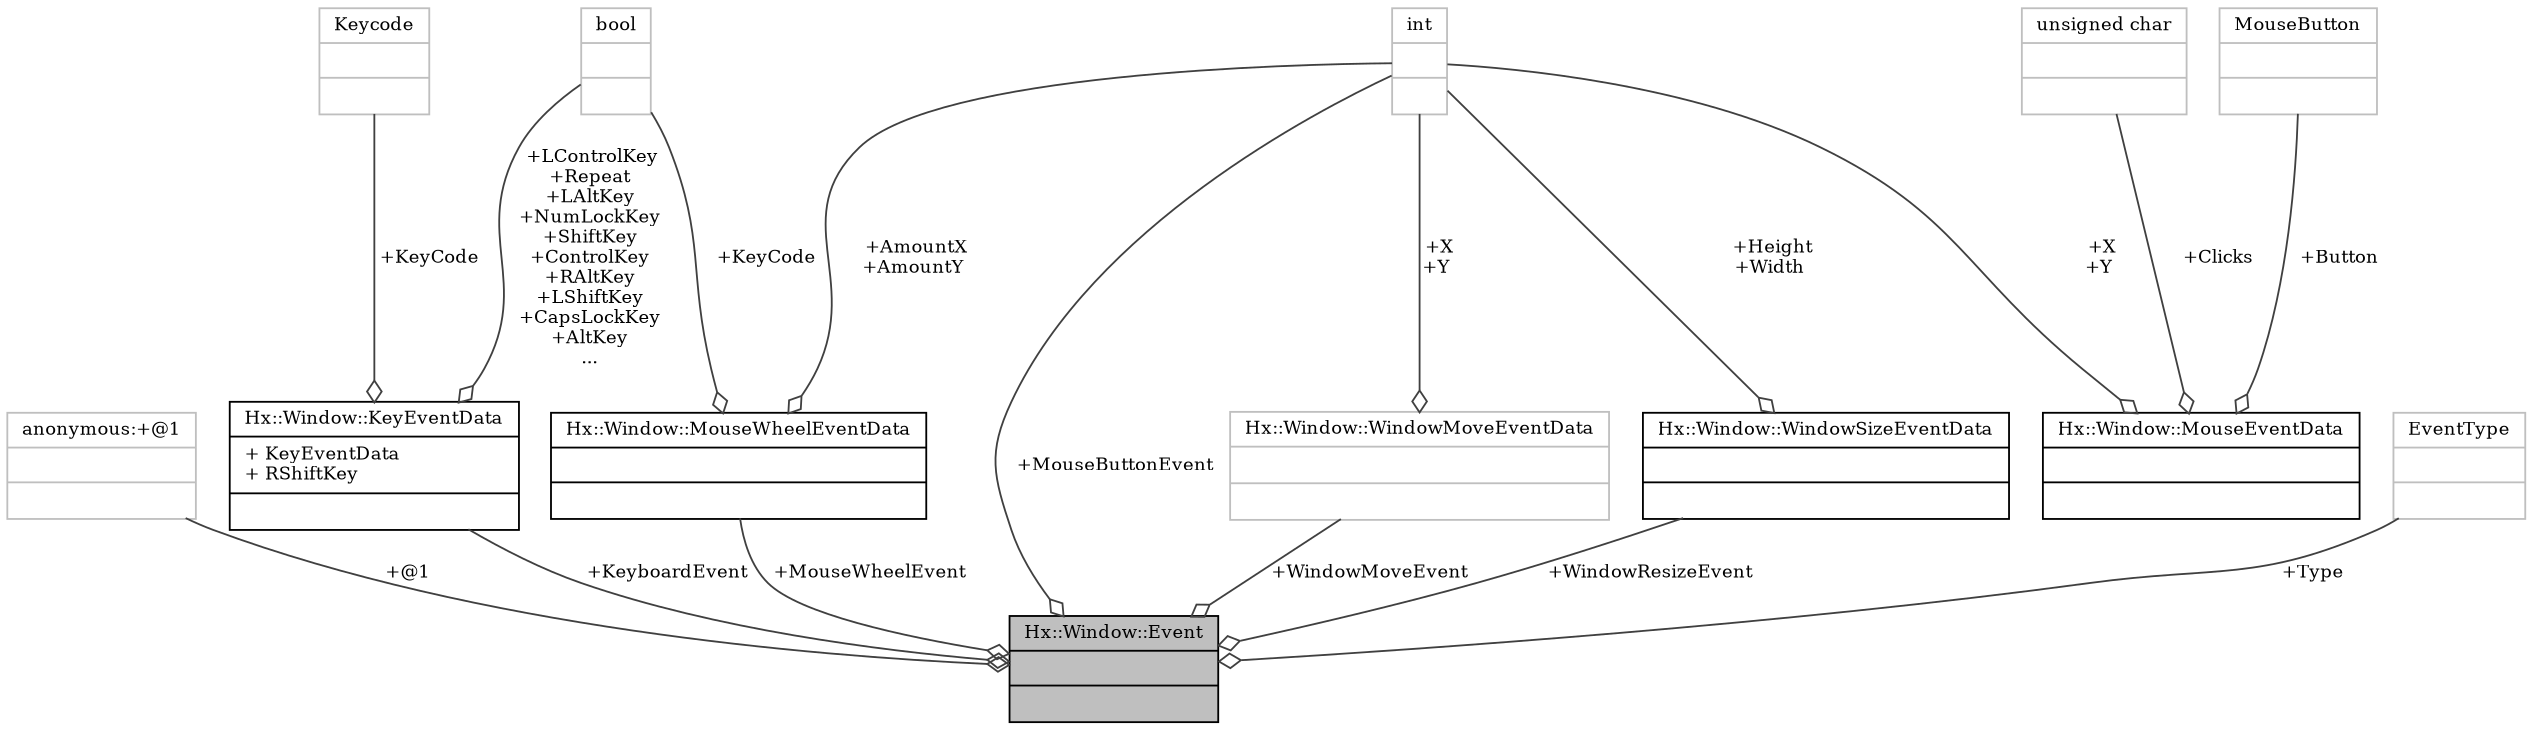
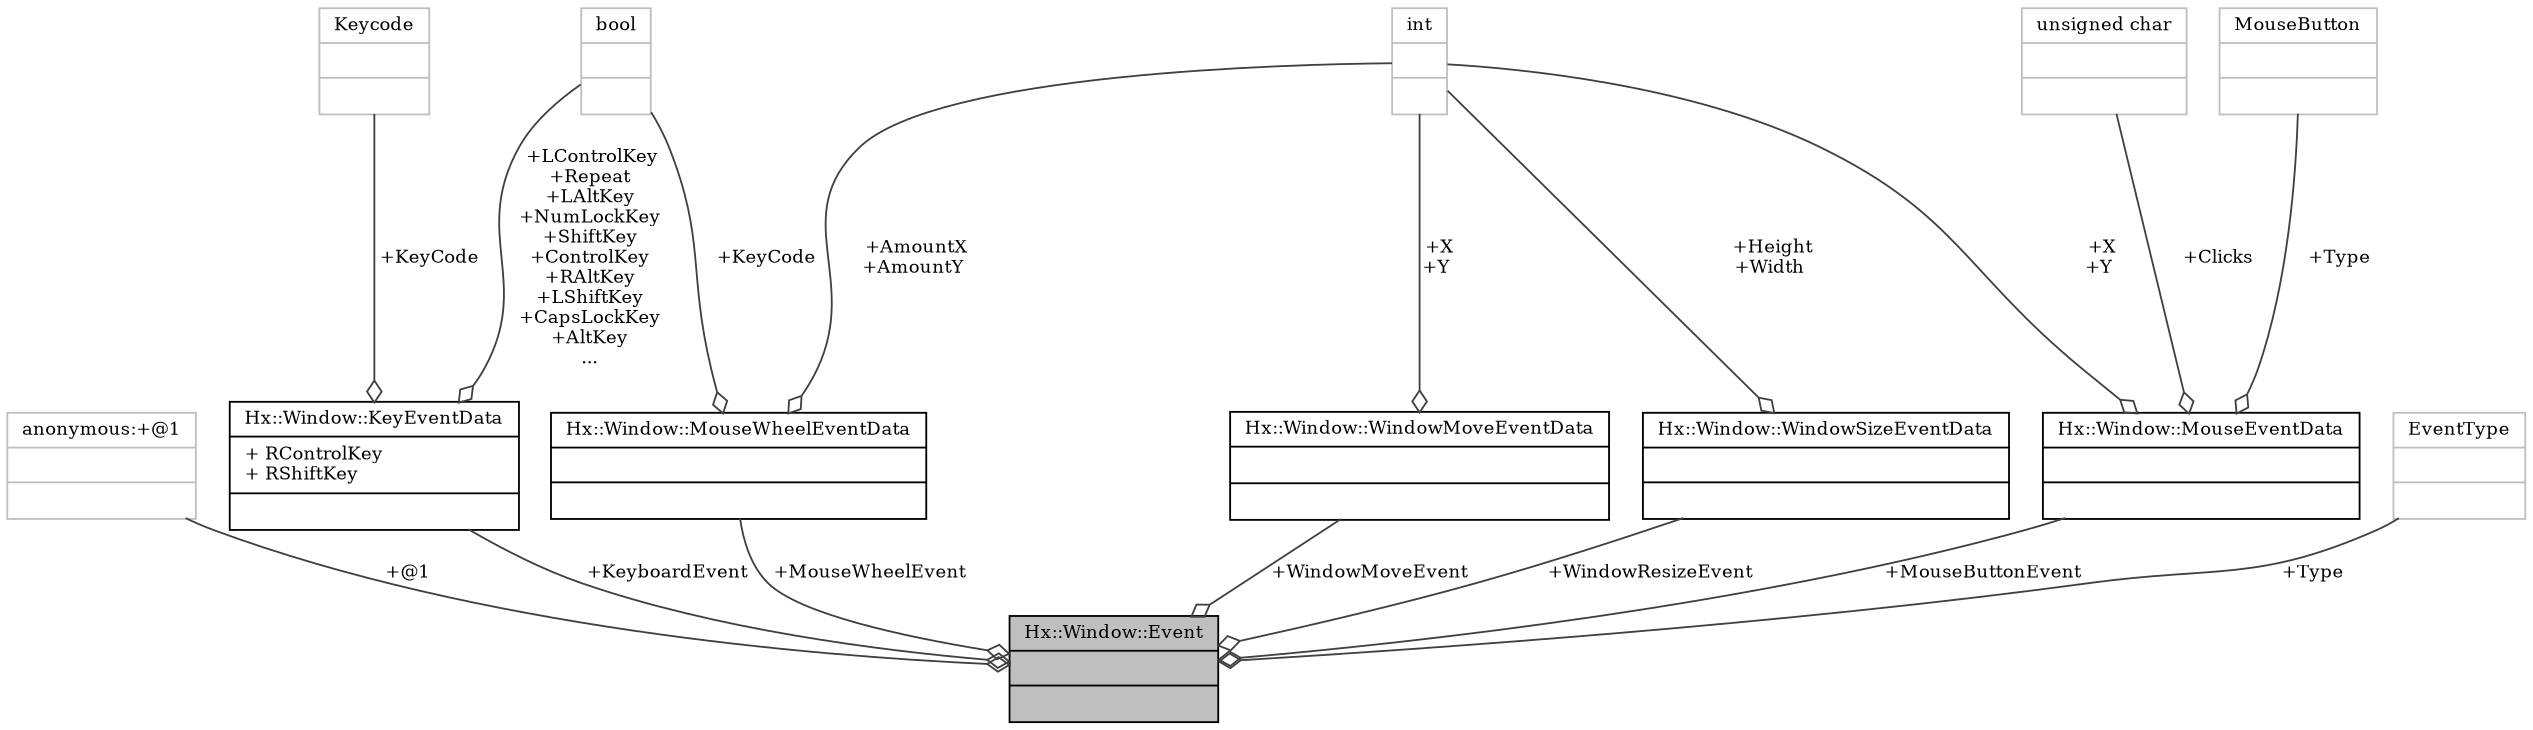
edge "MouseButton" -> "Hx::Window::MouseEventData": label " +Button" -> " +Type"
edge "int" -> "Hx::Window::Event": now "Hx::Window::MouseEventData" -> "Hx::Window::Event"
node "Hx::Window::KeyEventData": text "+ KeyEventData" -> "+ RControlKey"
node "Hx::Window::WindowMoveEventData": color grey75 -> black
